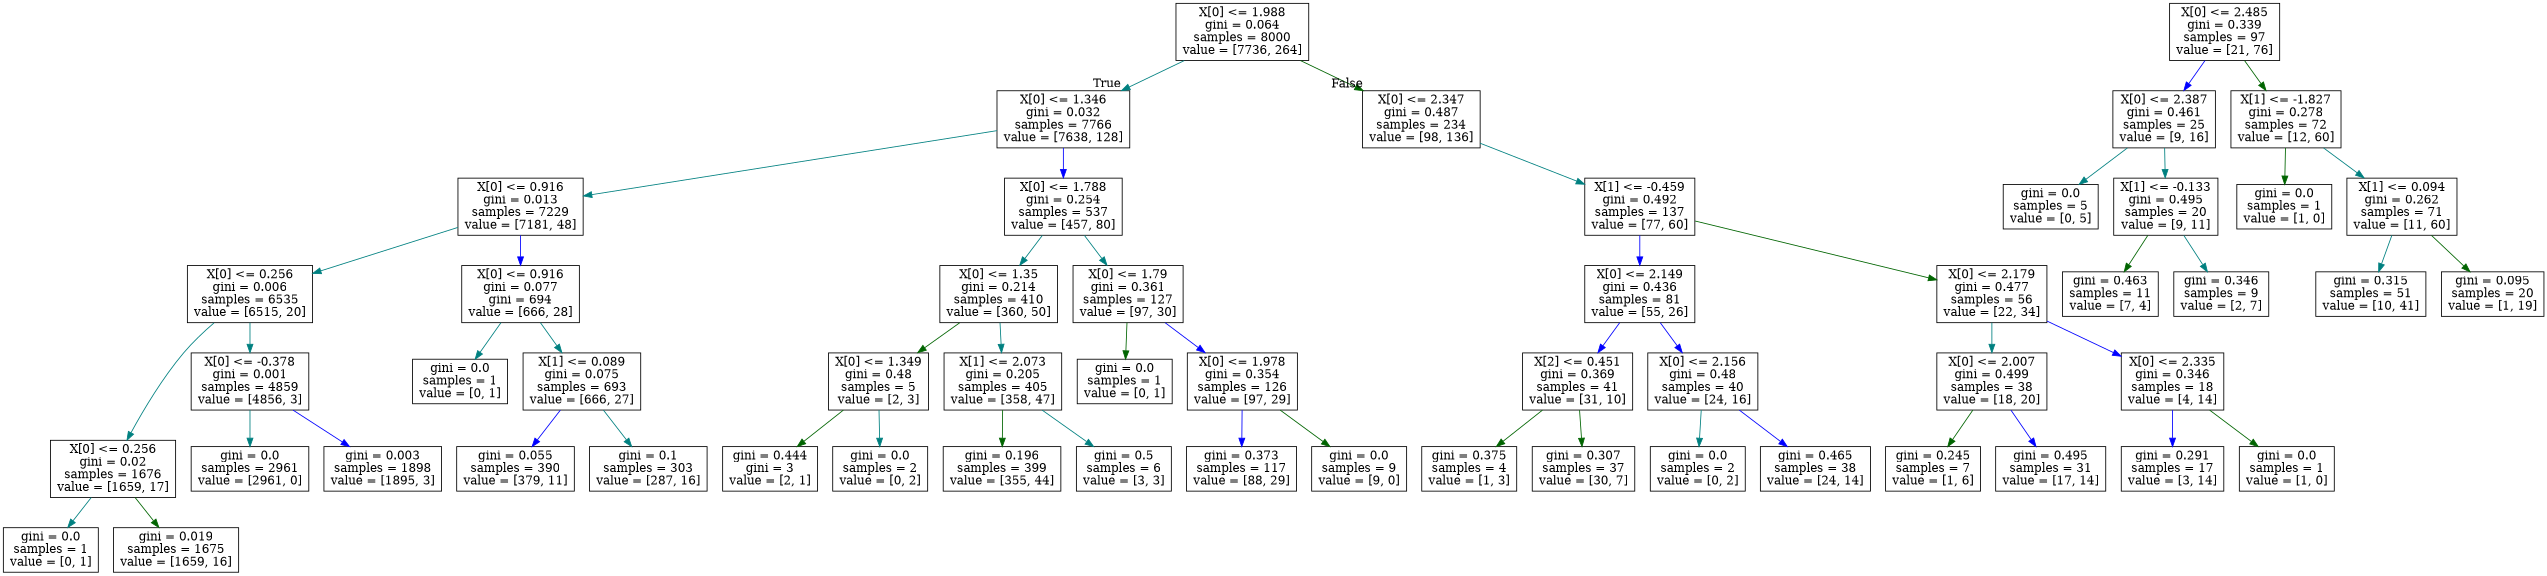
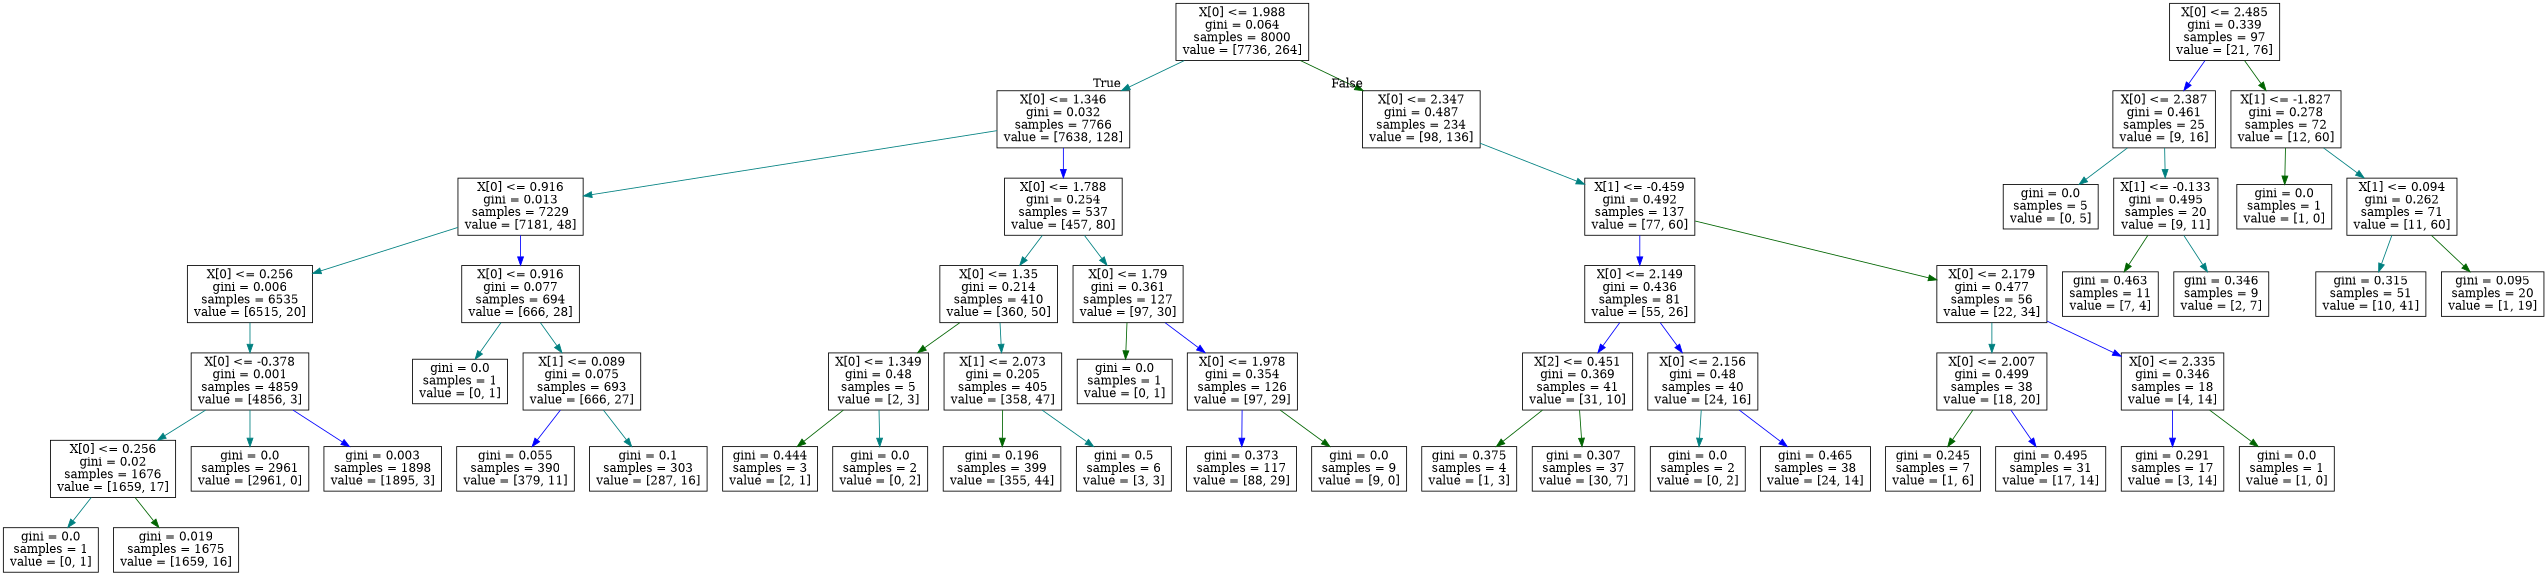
node "X[0] <= 0.916 gini = 0.077 gini = 694 value = [666, 28]": label "X[0] <= 0.916 gini = 0.077 gini = 694 value = [666, 28]" -> "X[0] <= 0.916 gini = 0.077 samples = 694 value = [666, 28]"
edge "X[0] <= 0.256 gini = 0.006 samples = 6535 value = [6515, 20]" -> "X[0] <= 0.256 gini = 0.02 samples = 1676 value = [1659, 17]": now "X[0] <= -0.378 gini = 0.001 samples = 4859 value = [4856, 3]" -> "X[0] <= 0.256 gini = 0.02 samples = 1676 value = [1659, 17]"
node "gini = 0.444 gini = 3 value = [2, 1]": label "gini = 0.444 gini = 3 value = [2, 1]" -> "gini = 0.444 samples = 3 value = [2, 1]"
